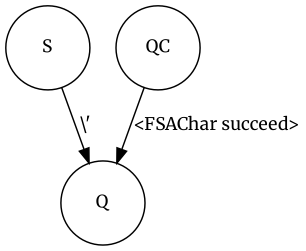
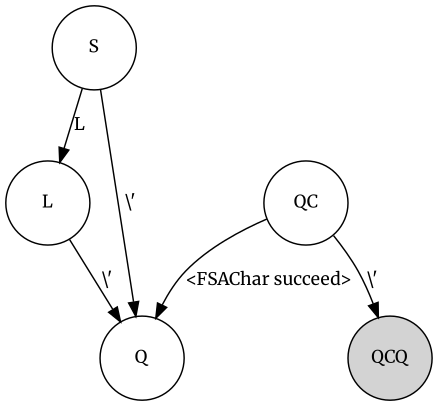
node "L": added
node "QCQ": added
